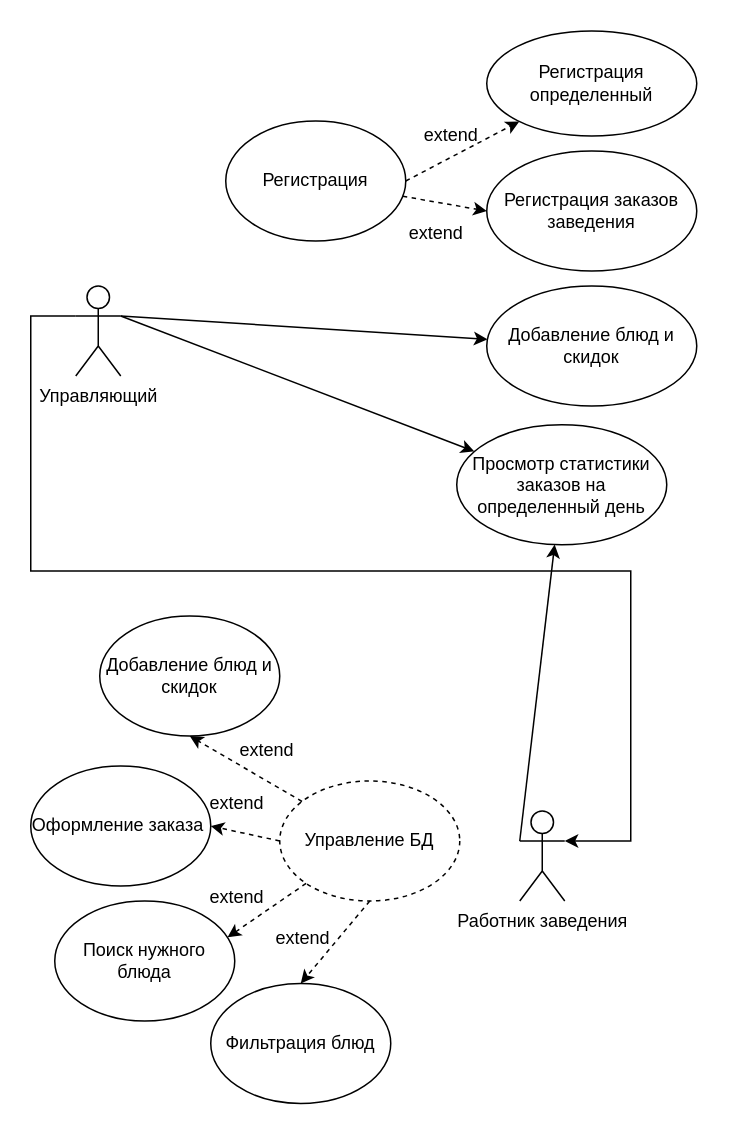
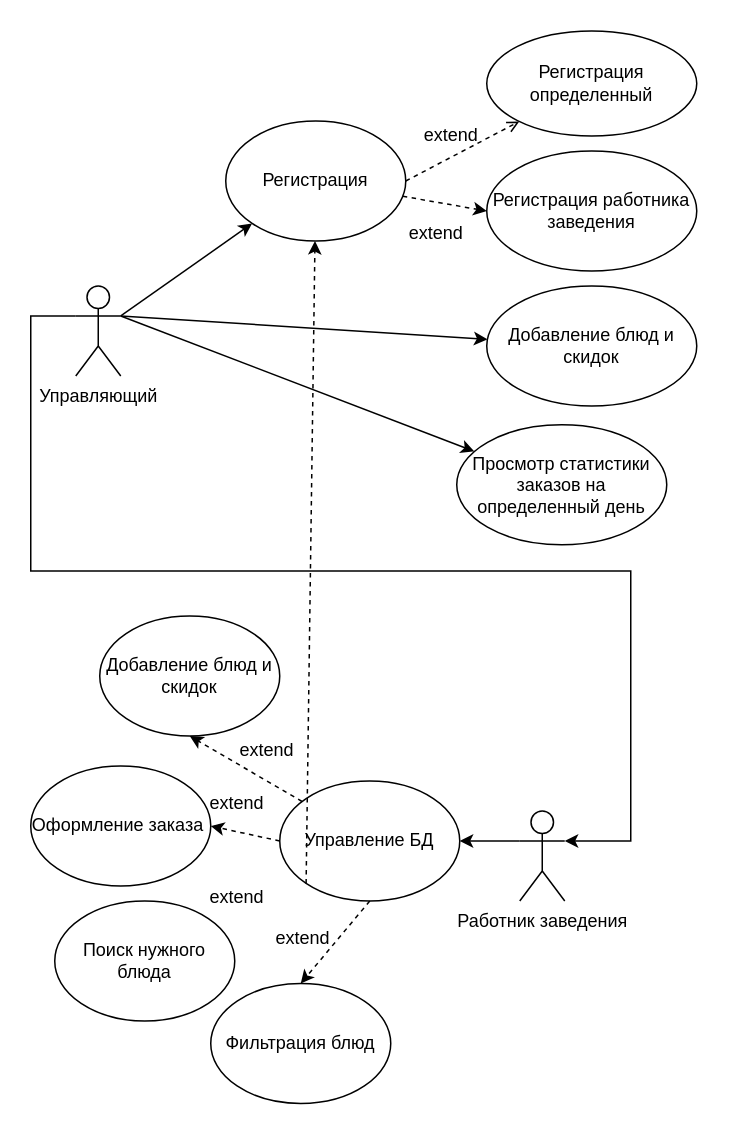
edge "Регистрация" -> "Регистрация определенный": arrowhead classic -> open
node "Регистрация заказов заведения": label "Регистрация заказов заведения" -> "Регистрация работника заведения"
edge "Управляющий" -> "Регистрация": added
edge "Работник заведения" -> "Просмотр статистики заказов на определенный день": now "Работник заведения" -> "Управление БД"
node "Управление БД": style dashed -> solid
edge "Управление БД" -> "Поиск нужного блюда": now "Управление БД" -> "Регистрация"
